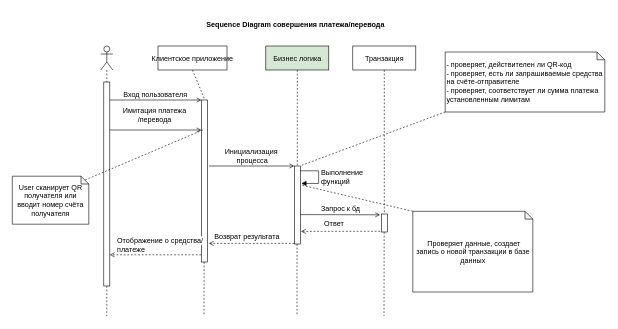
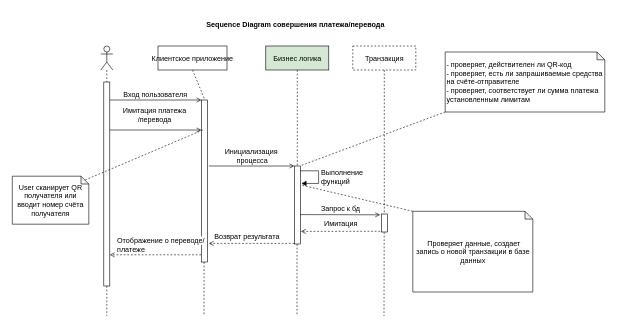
node "Транзакция": style solid -> dashed
node "Ответ": label "Ответ" -> "Имитация"
node "Отображение о средства/платеже": label "Отображение о средства/платеже" -> "Отображение о переводе/платеже"
